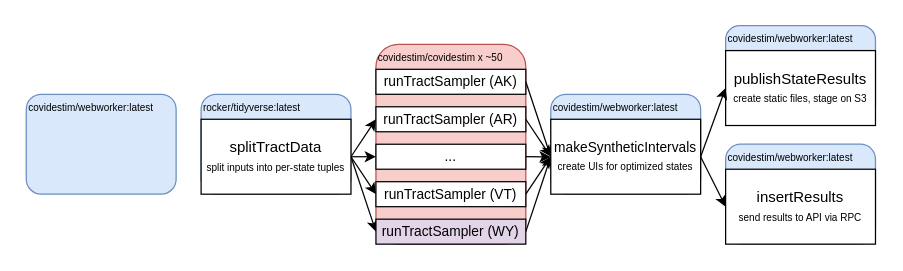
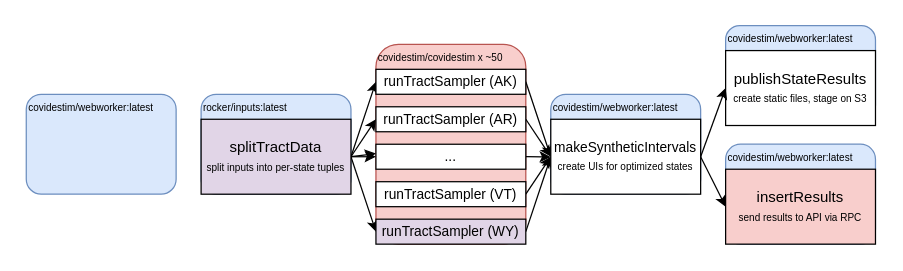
node "rocker/tidyverse:latest": label "rocker/tidyverse:latest" -> "rocker/inputs:latest"
edge "splitTractData split inputs into per-state tuples" -> "runTractSampler (AK)": added
node "splitTractData split inputs into per-state tuples": fillcolor #ffffff -> #e1d5e7
edge "splitTractData split inputs into per-state tuples" -> "runTractSampler (VT)": now "splitTractData split inputs into per-state tuples" -> "covidestim/covidestim x ~50"
node "insertResults send results to API via RPC": fillcolor #ffffff -> #f8cecc
